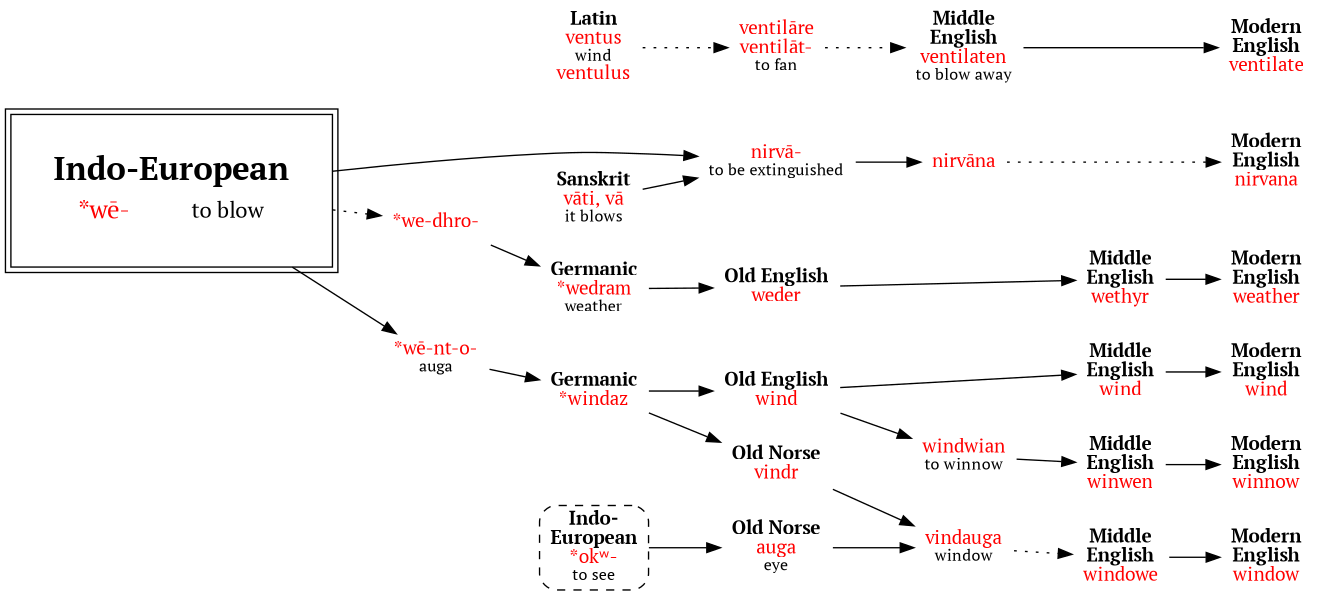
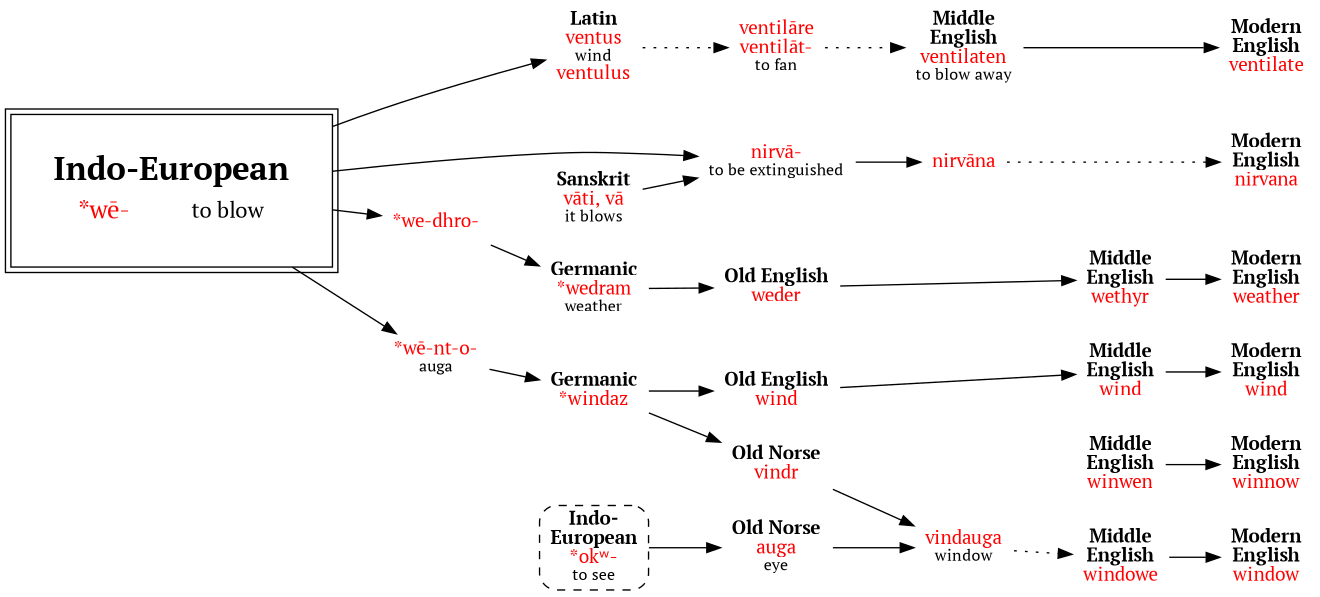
edge "Indo-European" -> "Latin": added
edge "Indo-European" -> "*we-dhro-": style dotted -> solid
node "windwian": removed
